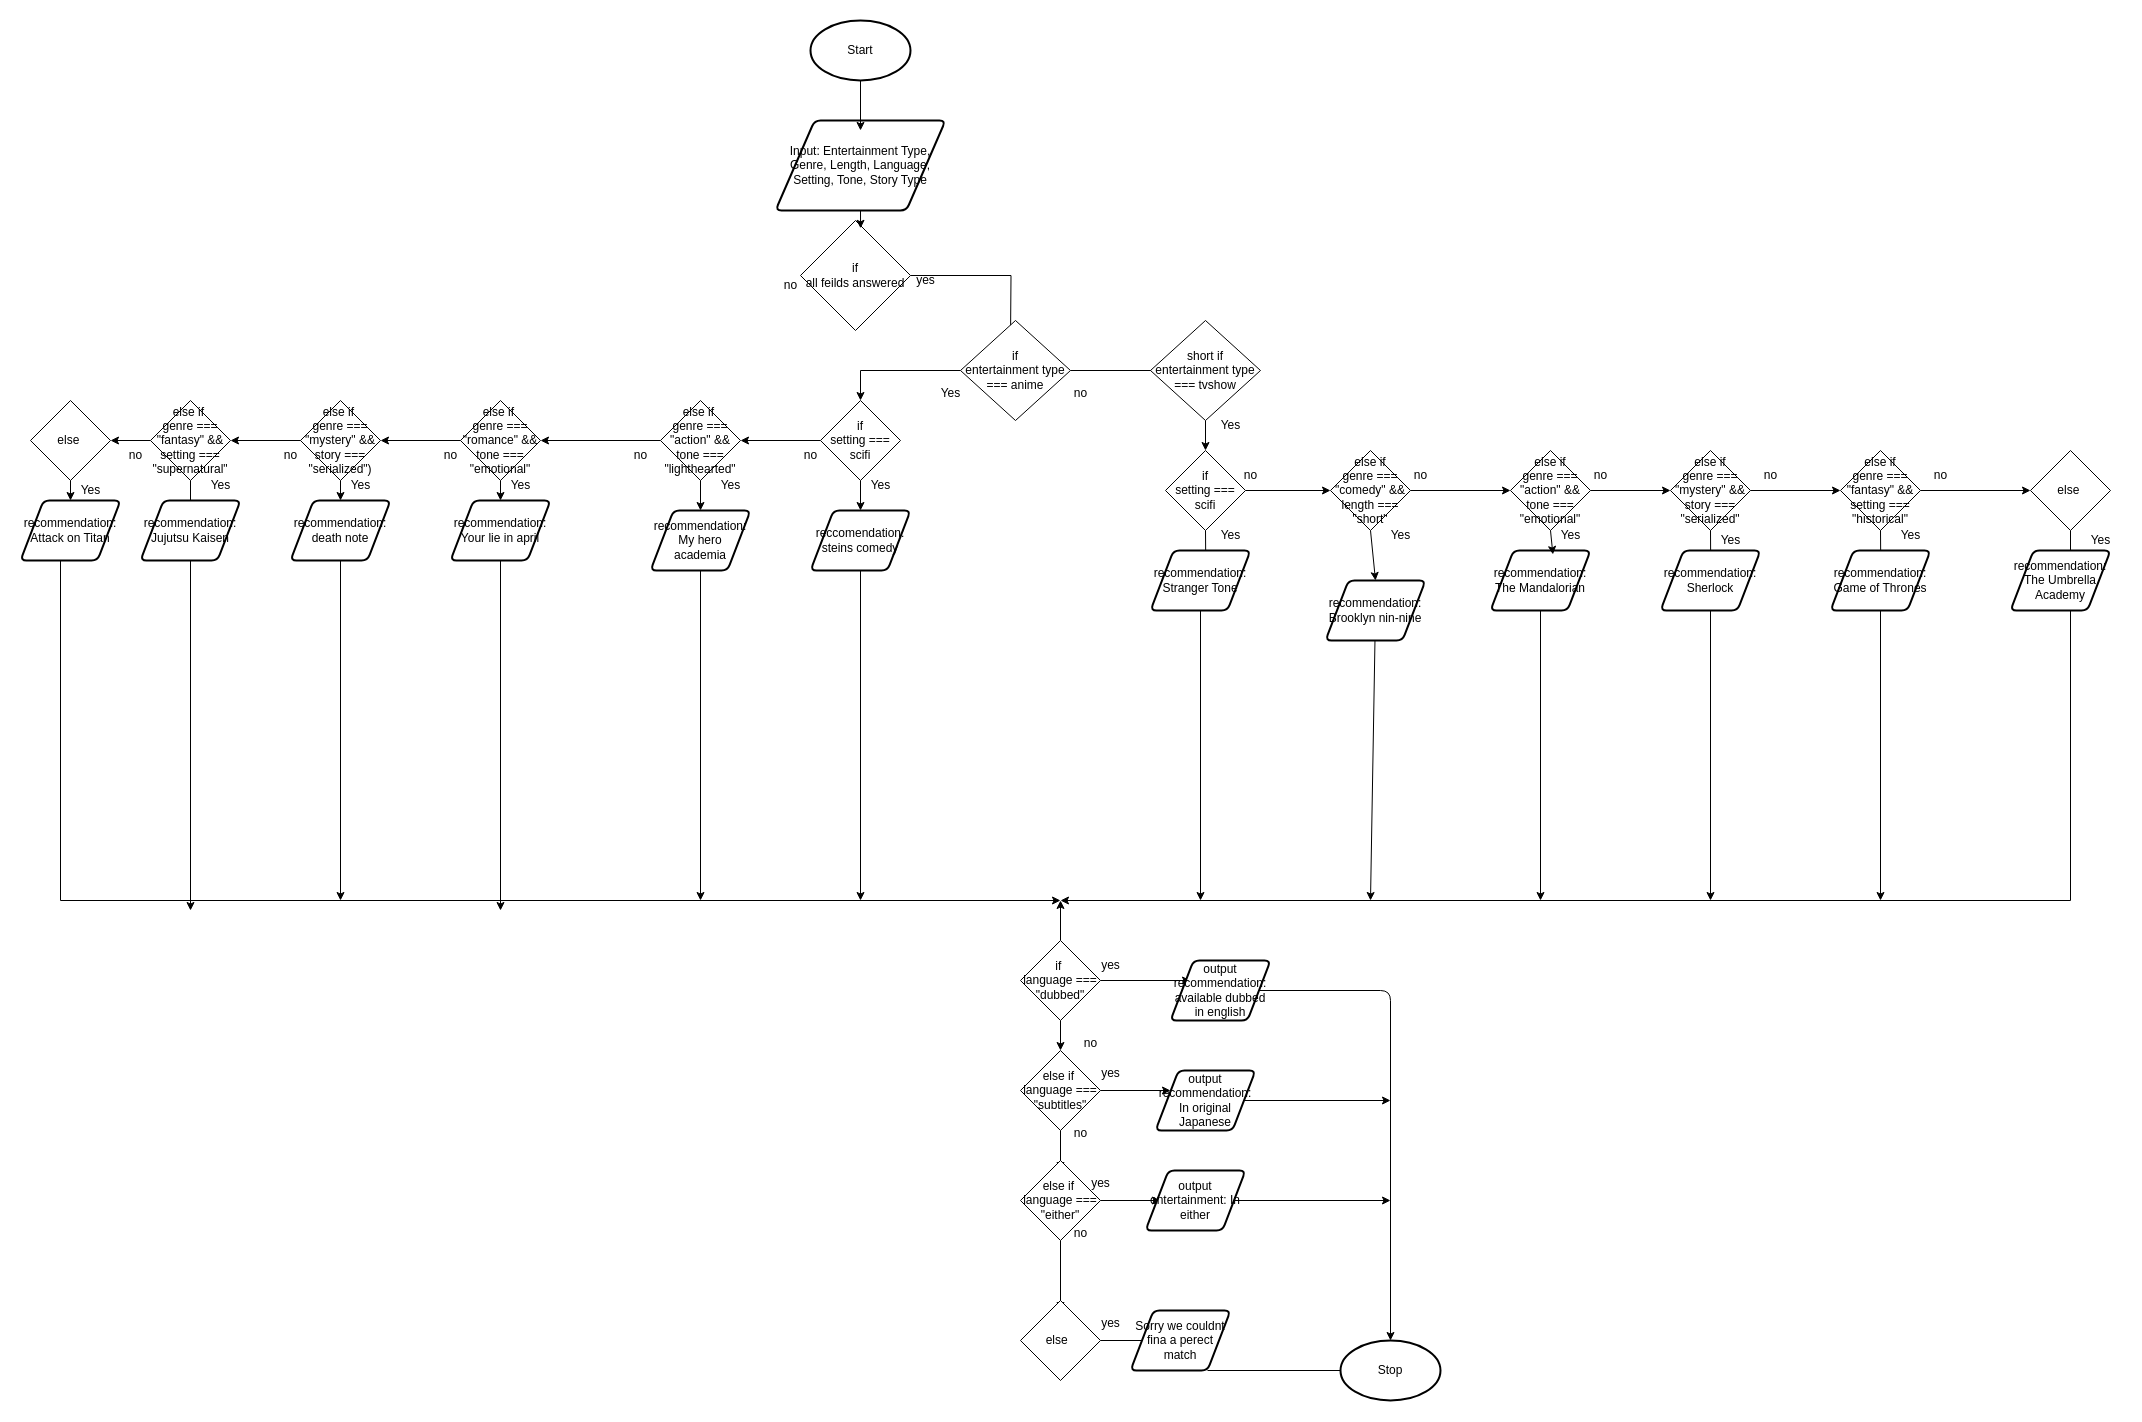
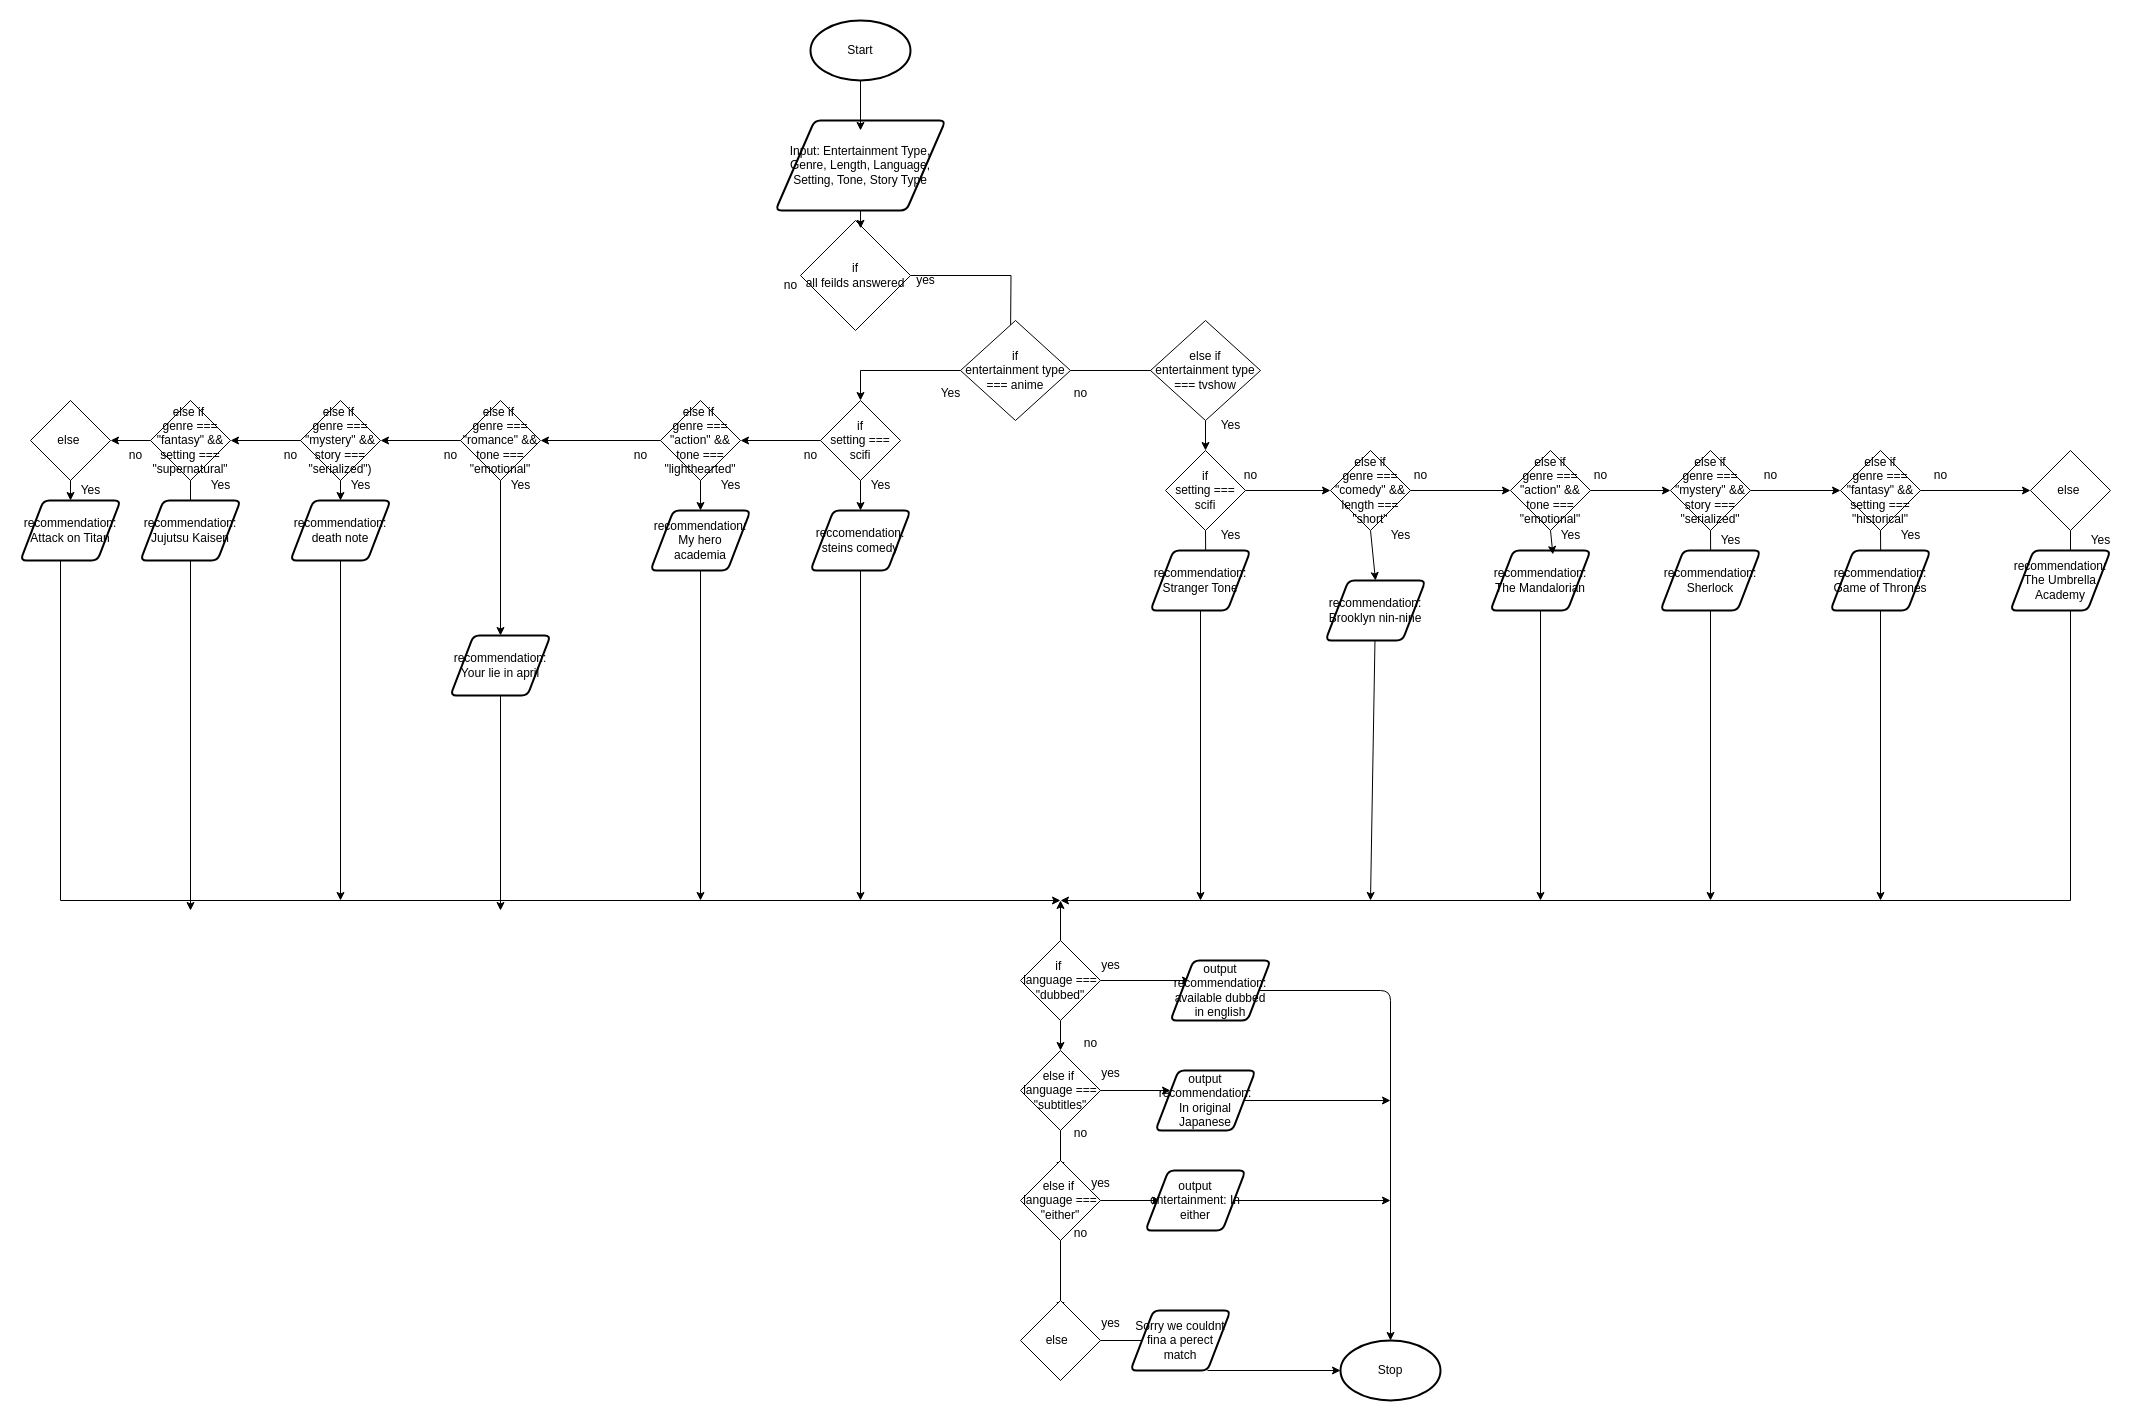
node "short if entertainment type === tvshow": label "short if entertainment type === tvshow" -> "else if entertainment type === tvshow"
node "recommendation: Your lie in april": moved (501, 531) -> (501, 666)
edge "Sorry we couldnt fina a perect match" -- "Stop": arrowhead none -> classic
